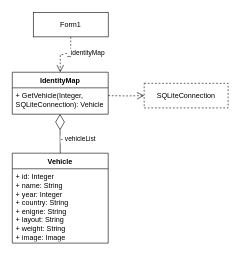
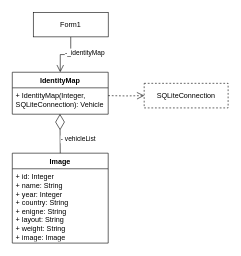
edge "Form1" -> "IdentityMap": style dashed -> solid
node "+ GetVehicle(Integer, SQLiteConnection): Vehicle": label "+ GetVehicle(Integer, SQLiteConnection): Vehicle" -> "+ IdentityMap(Integer, SQLiteConnection): Vehicle"
node "Vehicle": label "Vehicle" -> "Image"
